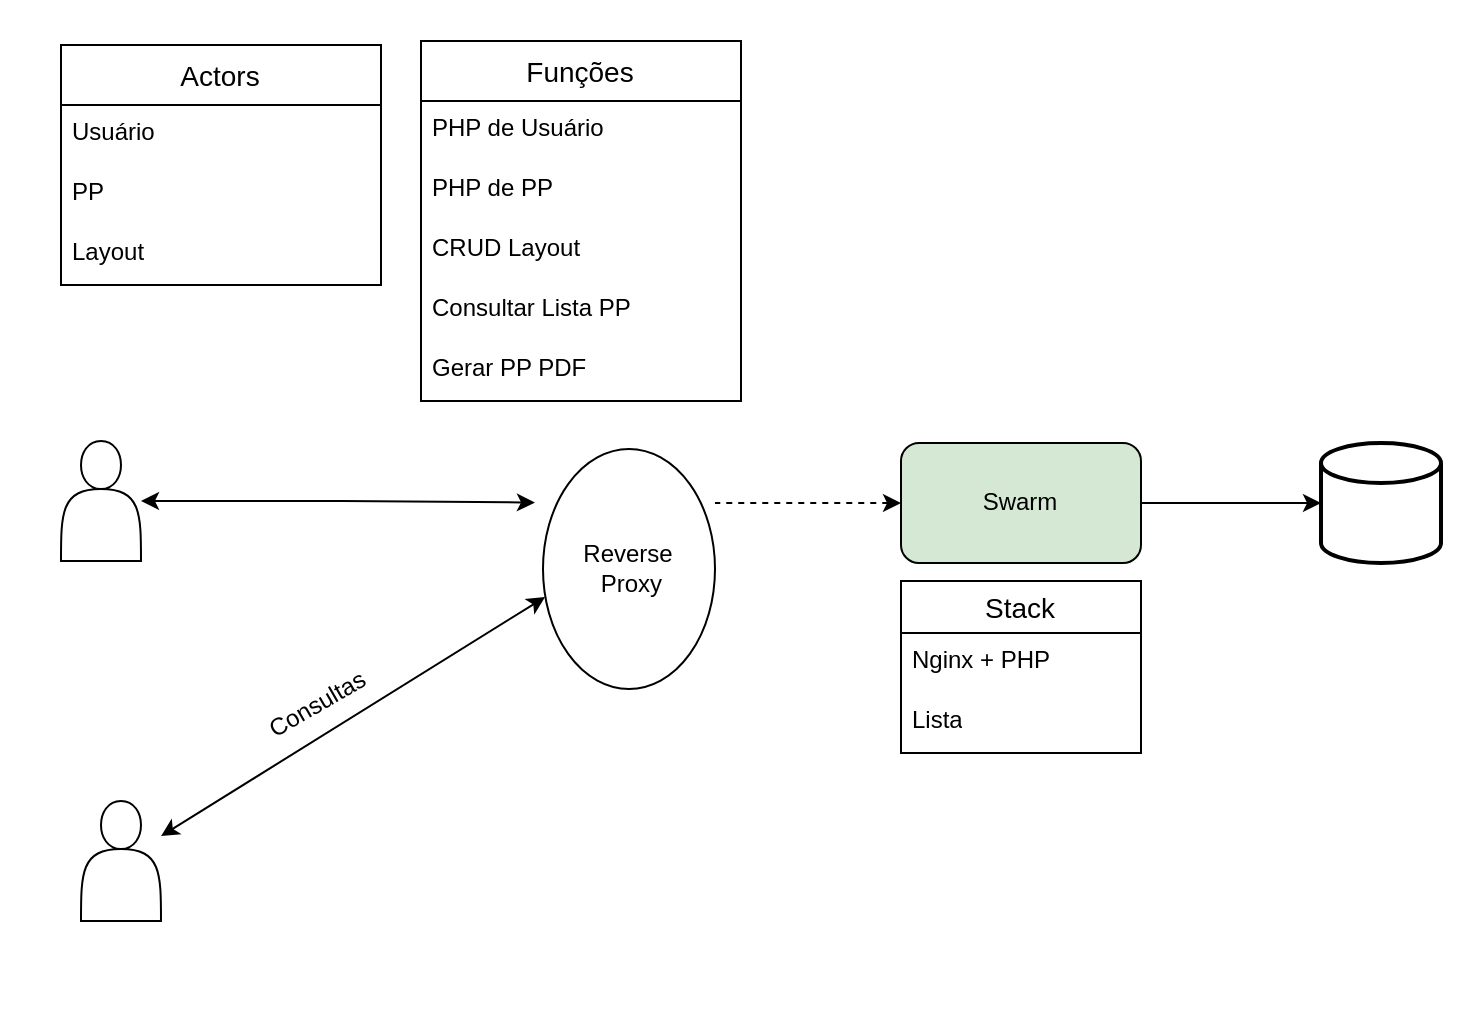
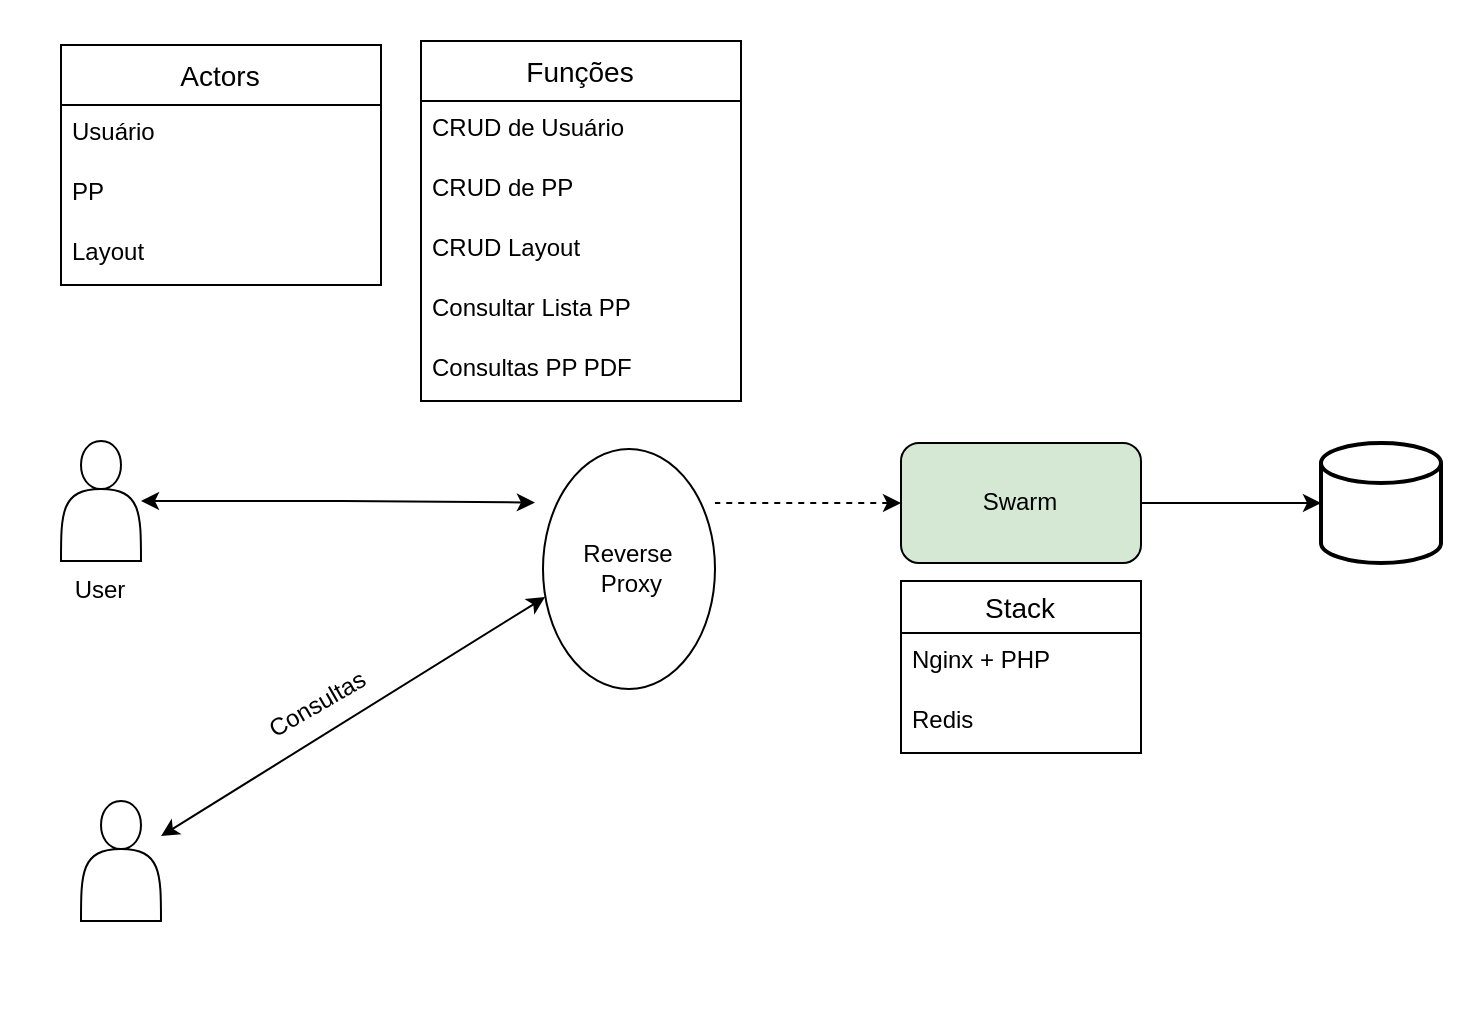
node "PHP de Usuário": label "PHP de Usuário" -> "CRUD de Usuário"
node "PHP de PP": label "PHP de PP" -> "CRUD de PP"
node "Gerar PP PDF": label "Gerar PP PDF" -> "Consultas PP PDF"
node "User": added
node "Lista": label "Lista" -> "Redis"
